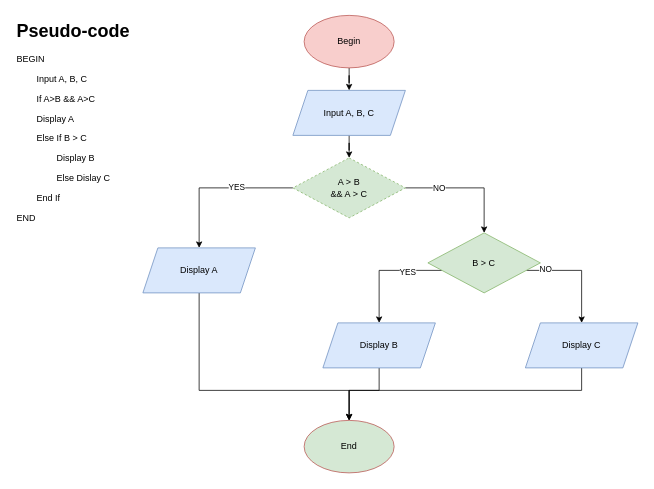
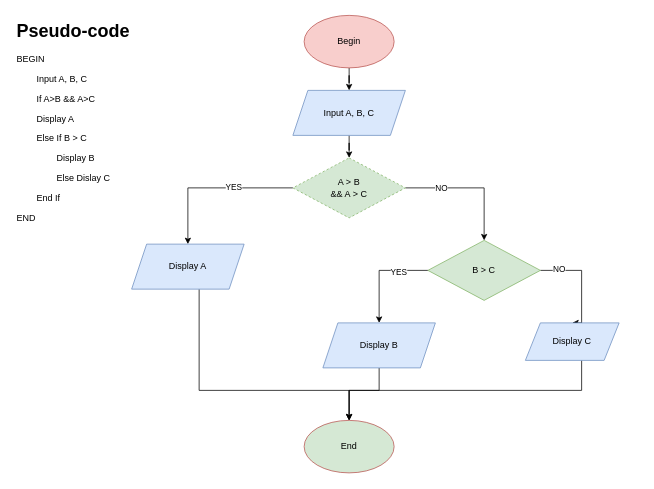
node "B > C": moved (484, 263) -> (484, 270)
node "Display A": moved (199, 270) -> (188, 267)
node "Display C": size 113x45 -> 94x38
